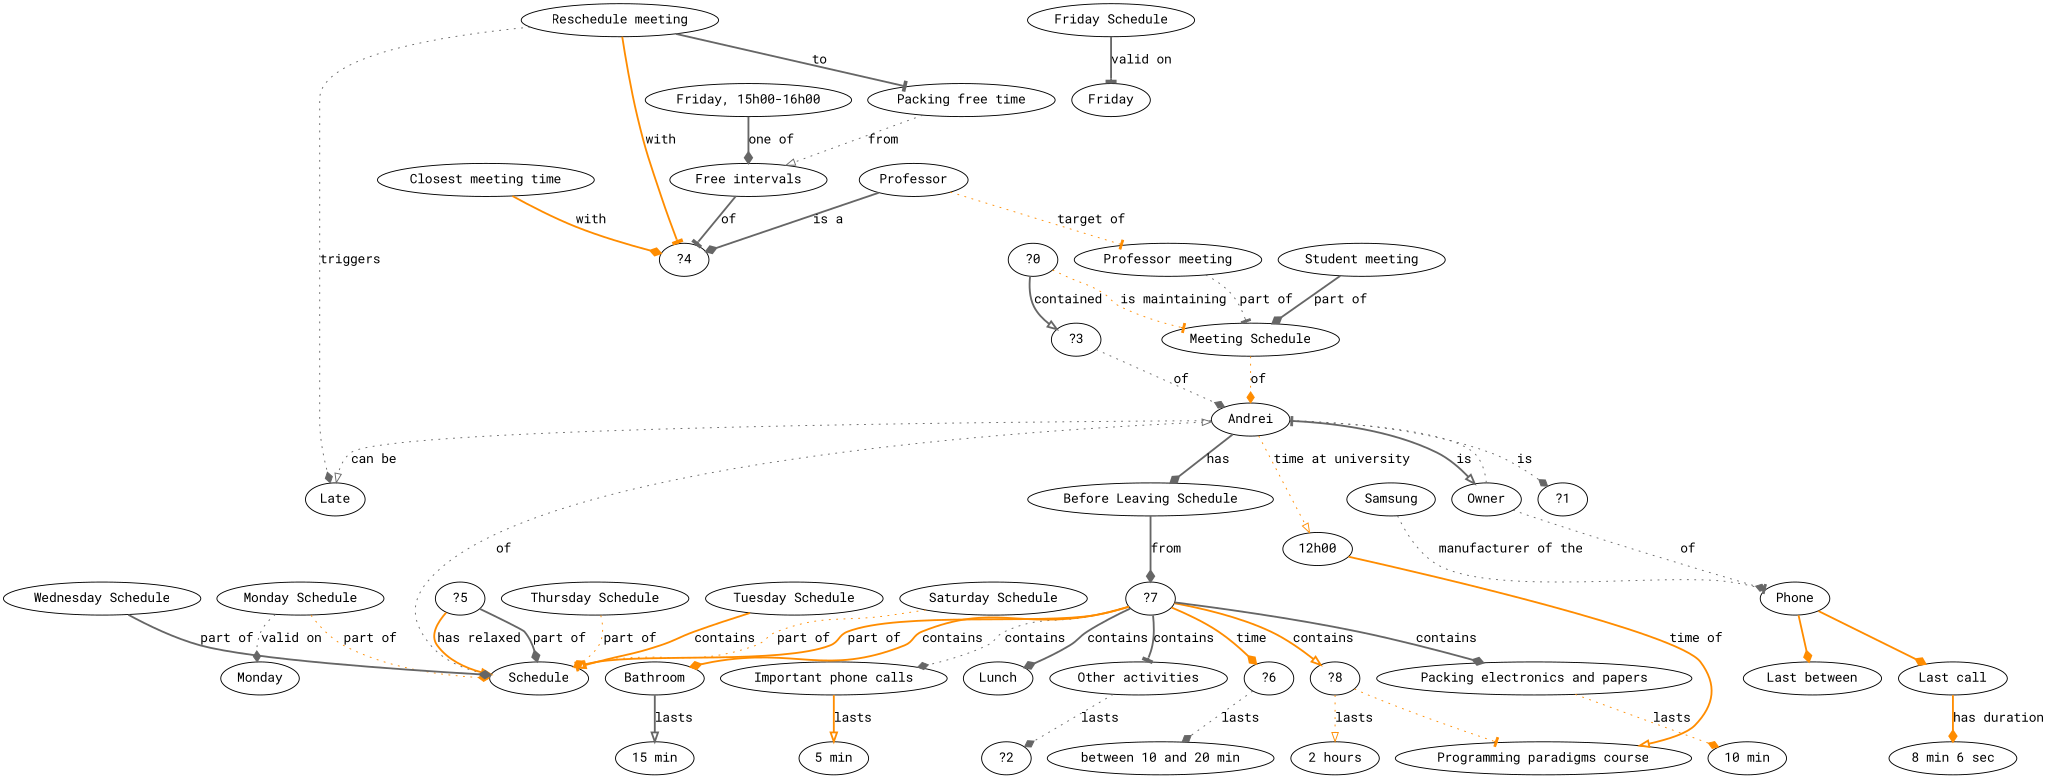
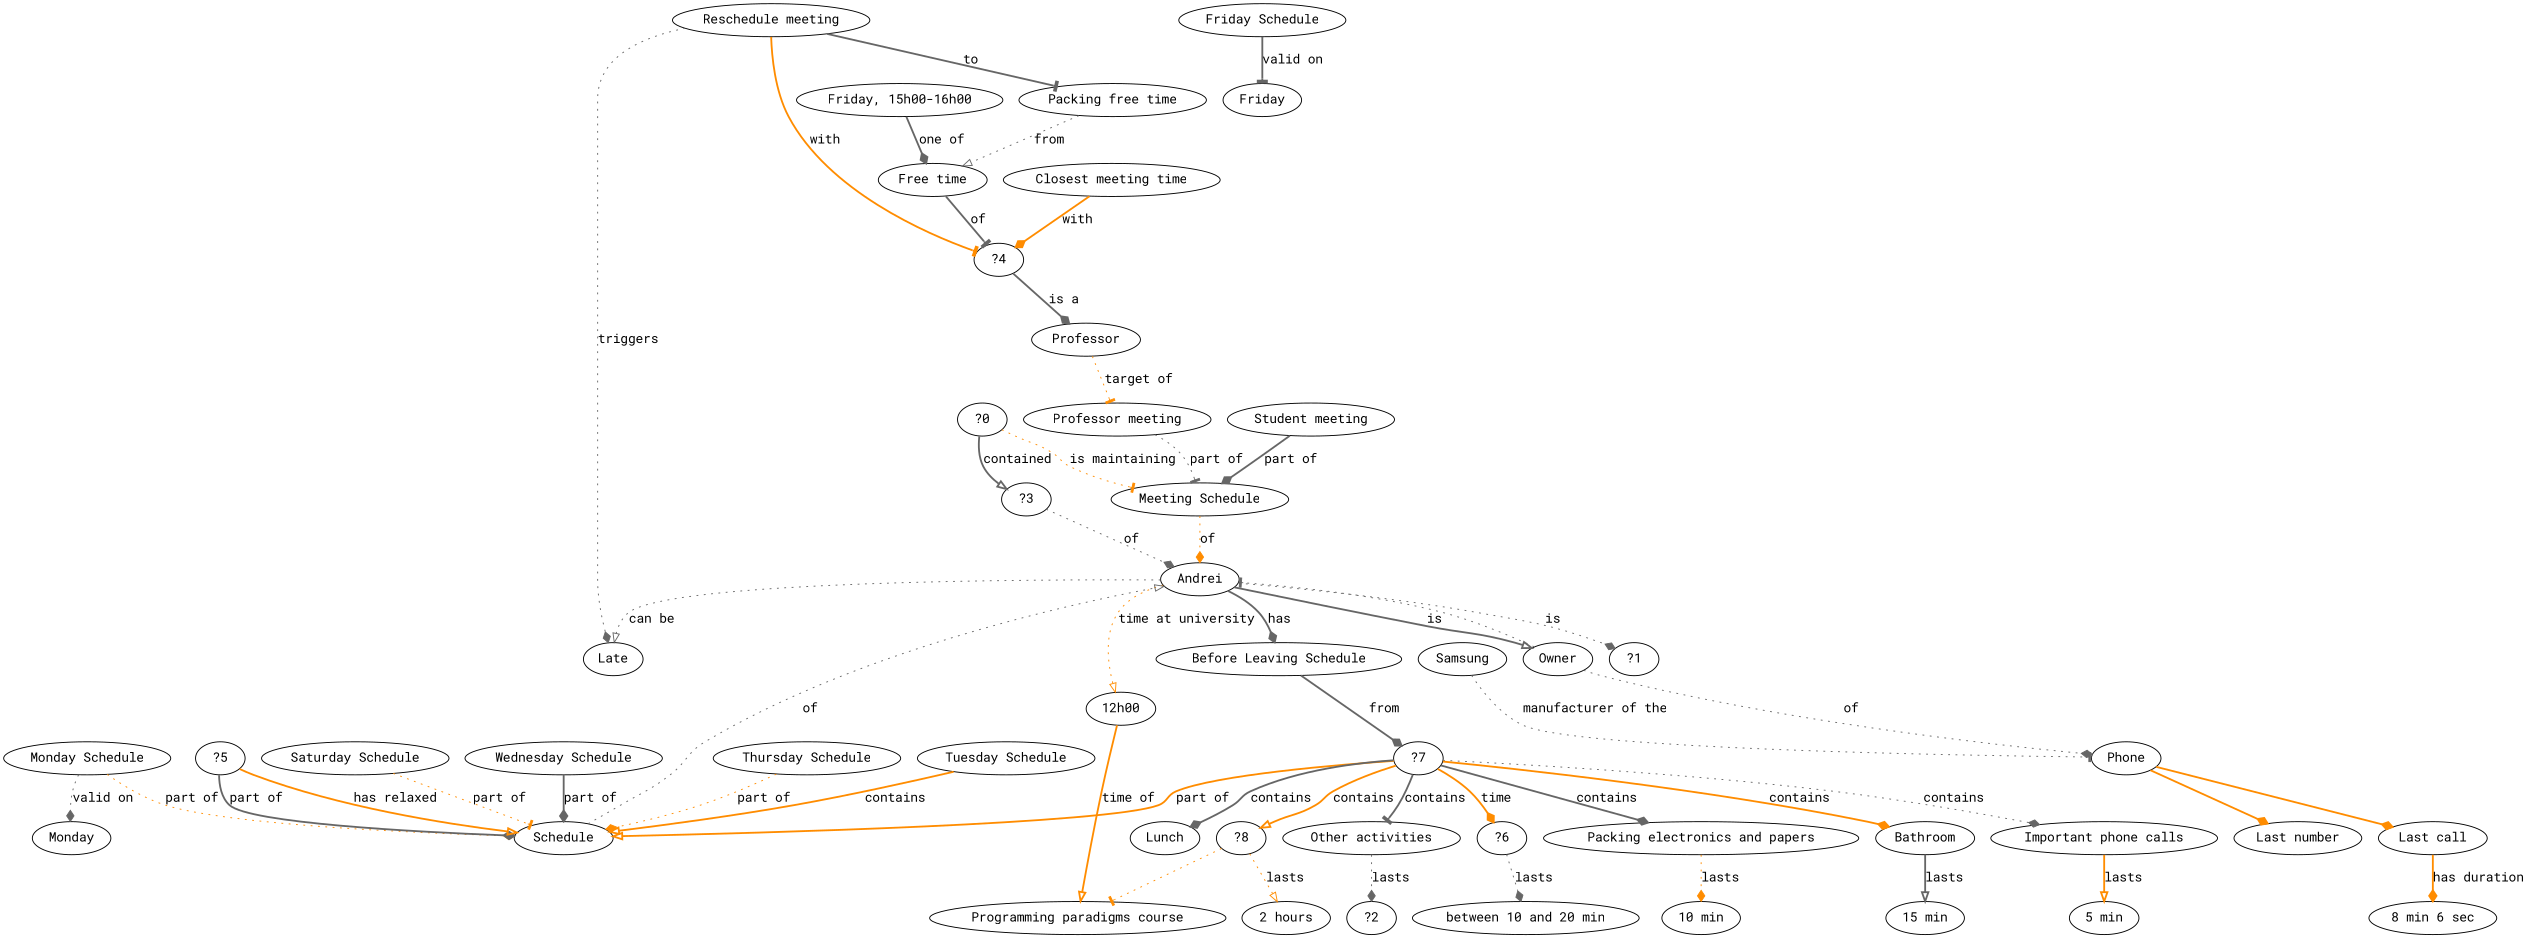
node "Free intervals": label "Free intervals" -> "Free time"
edge "Professor" -> "?4": reversed
node "Last between": label "Last between" -> "Last number"
